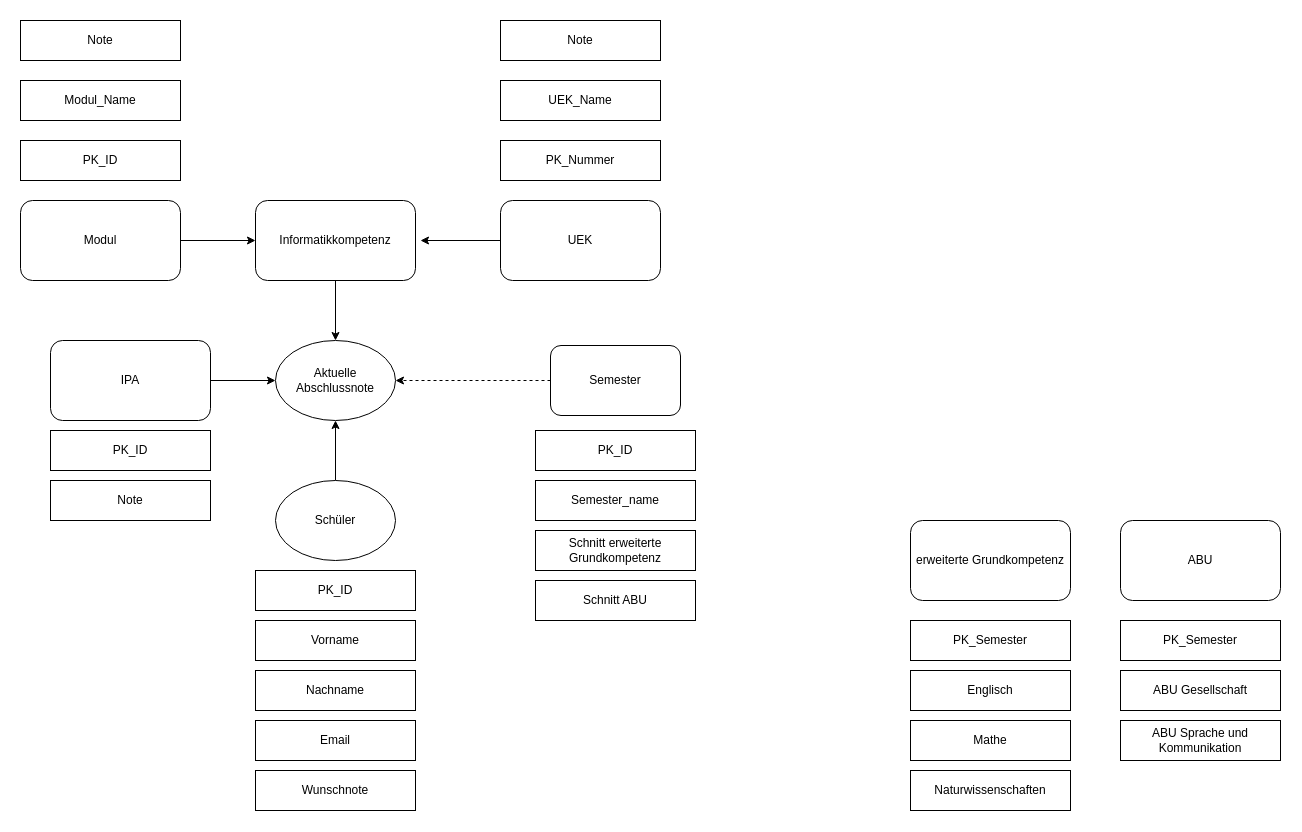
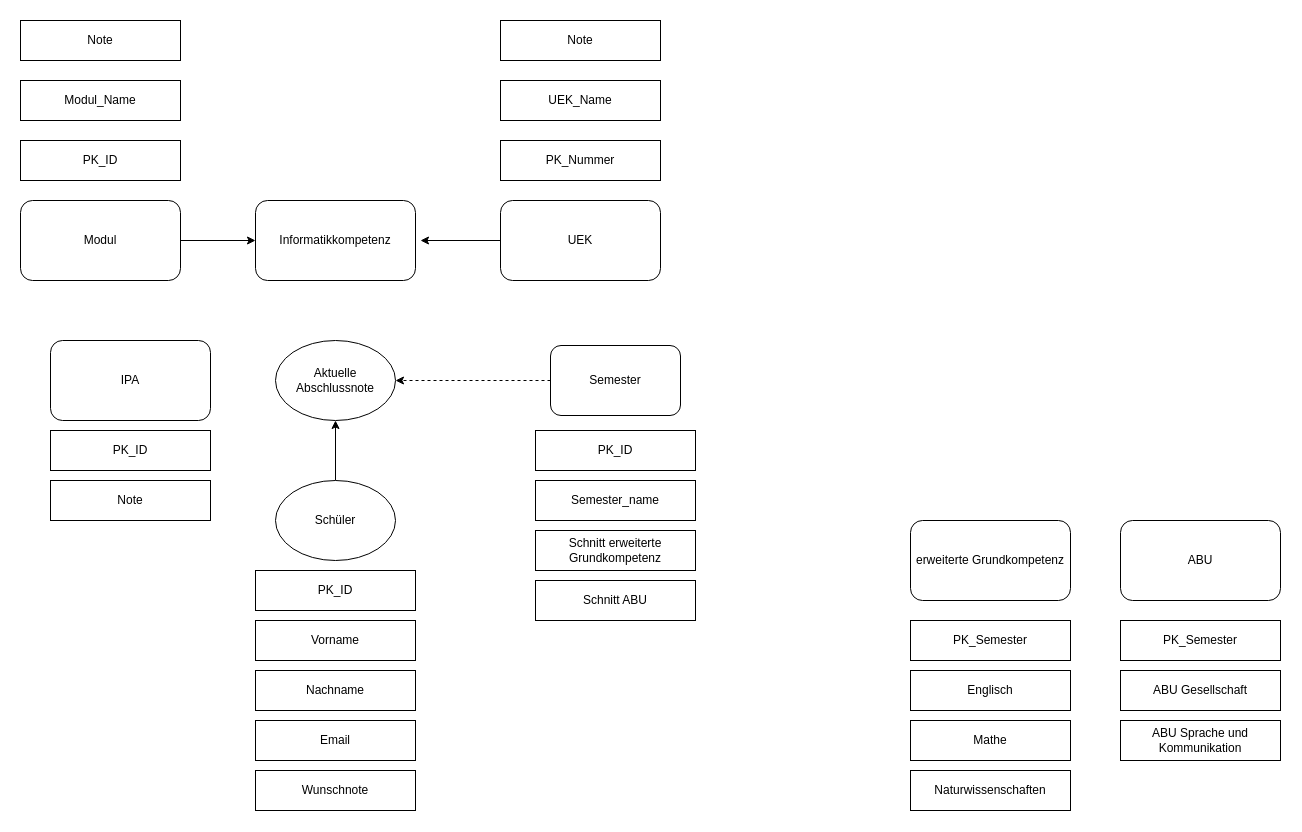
edge "Informatikkompetenz" -> "Aktuelle Abschlussnote": removed
edge "IPA" -> "Aktuelle Abschlussnote": removed
